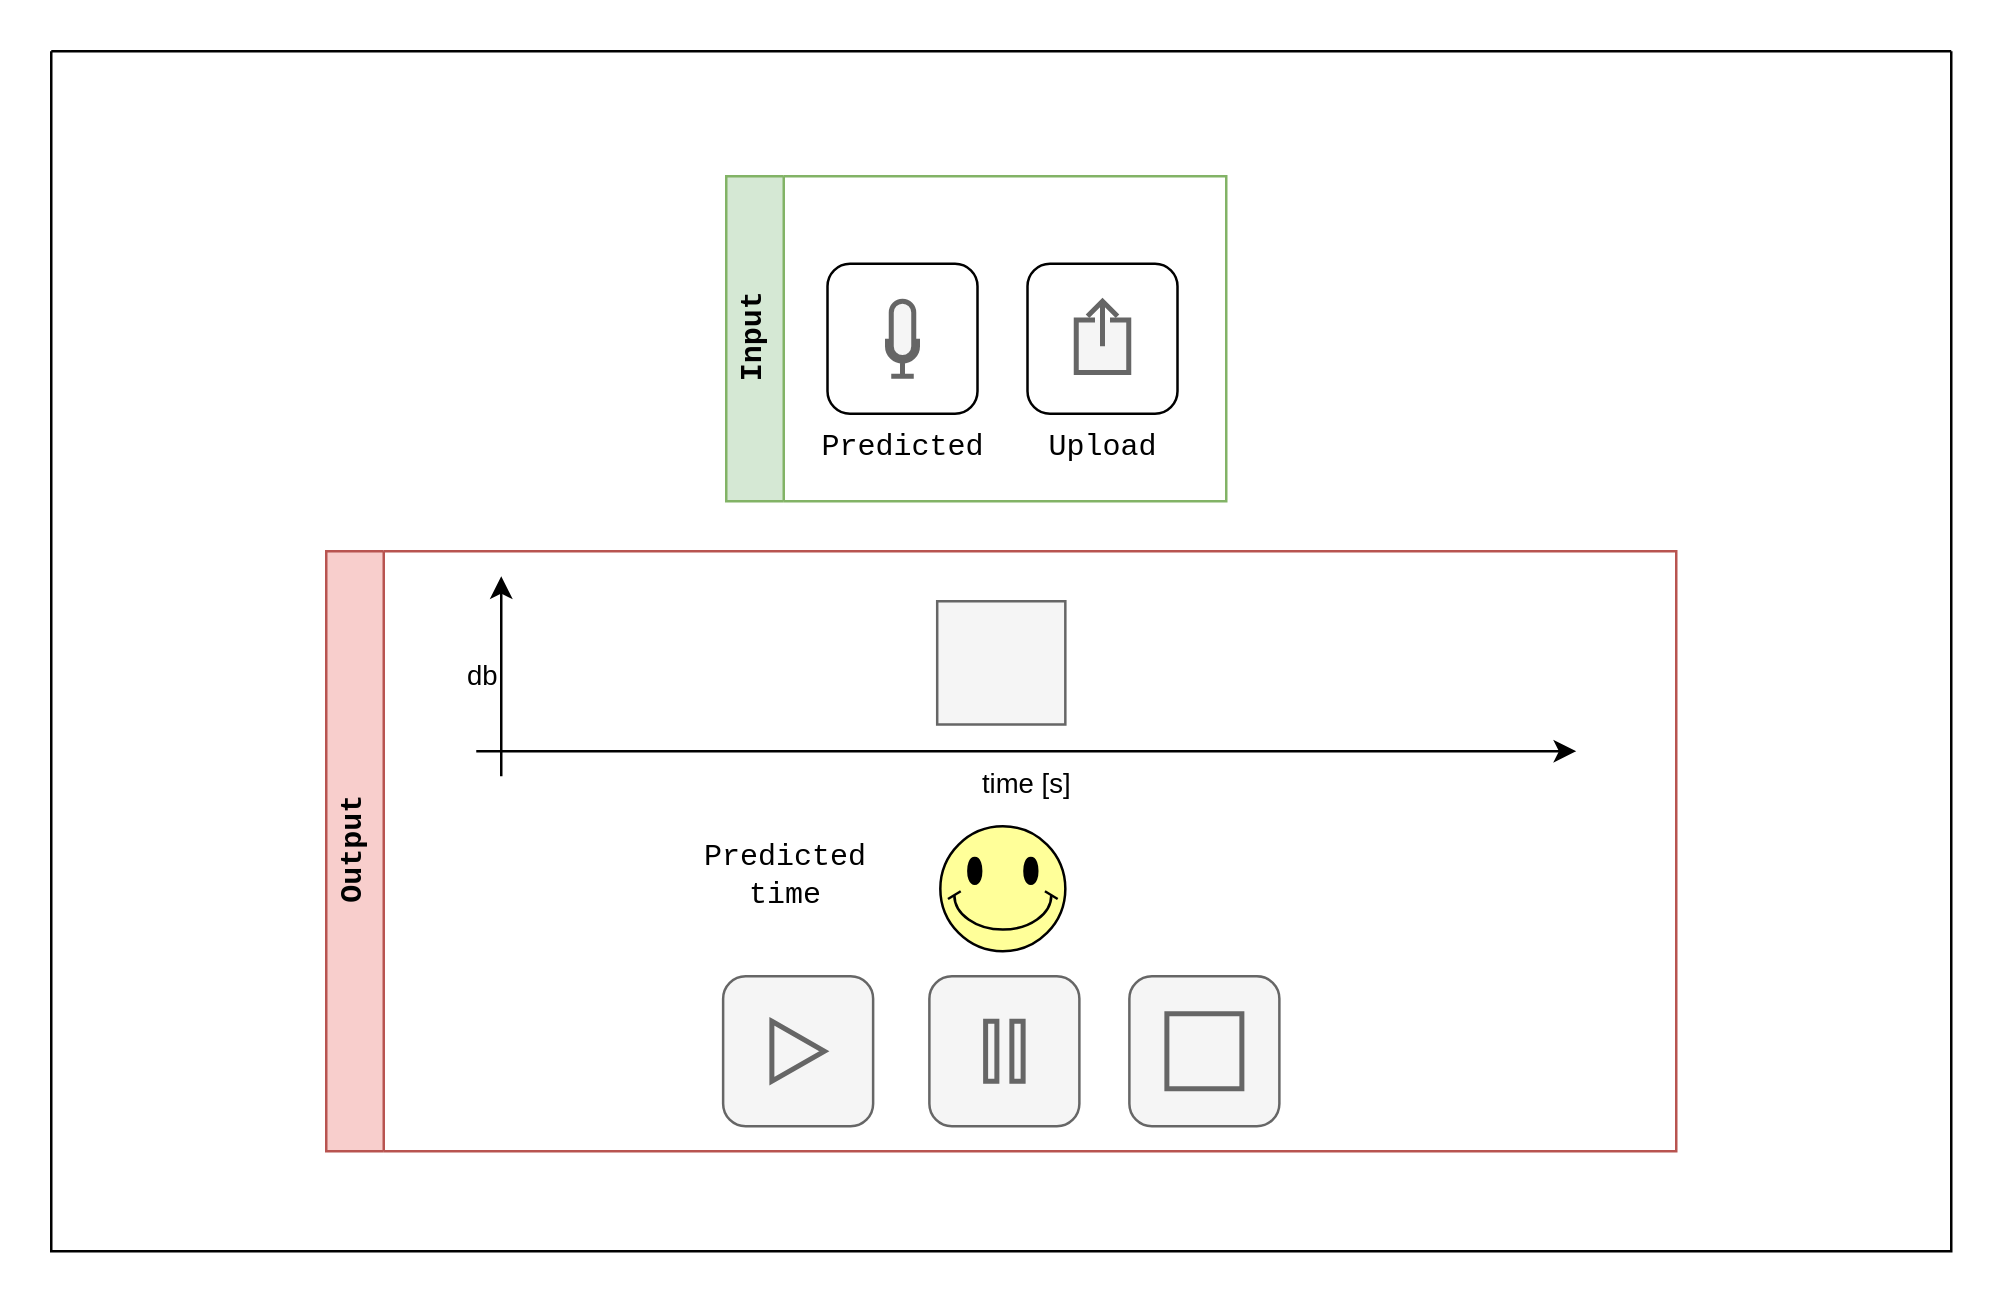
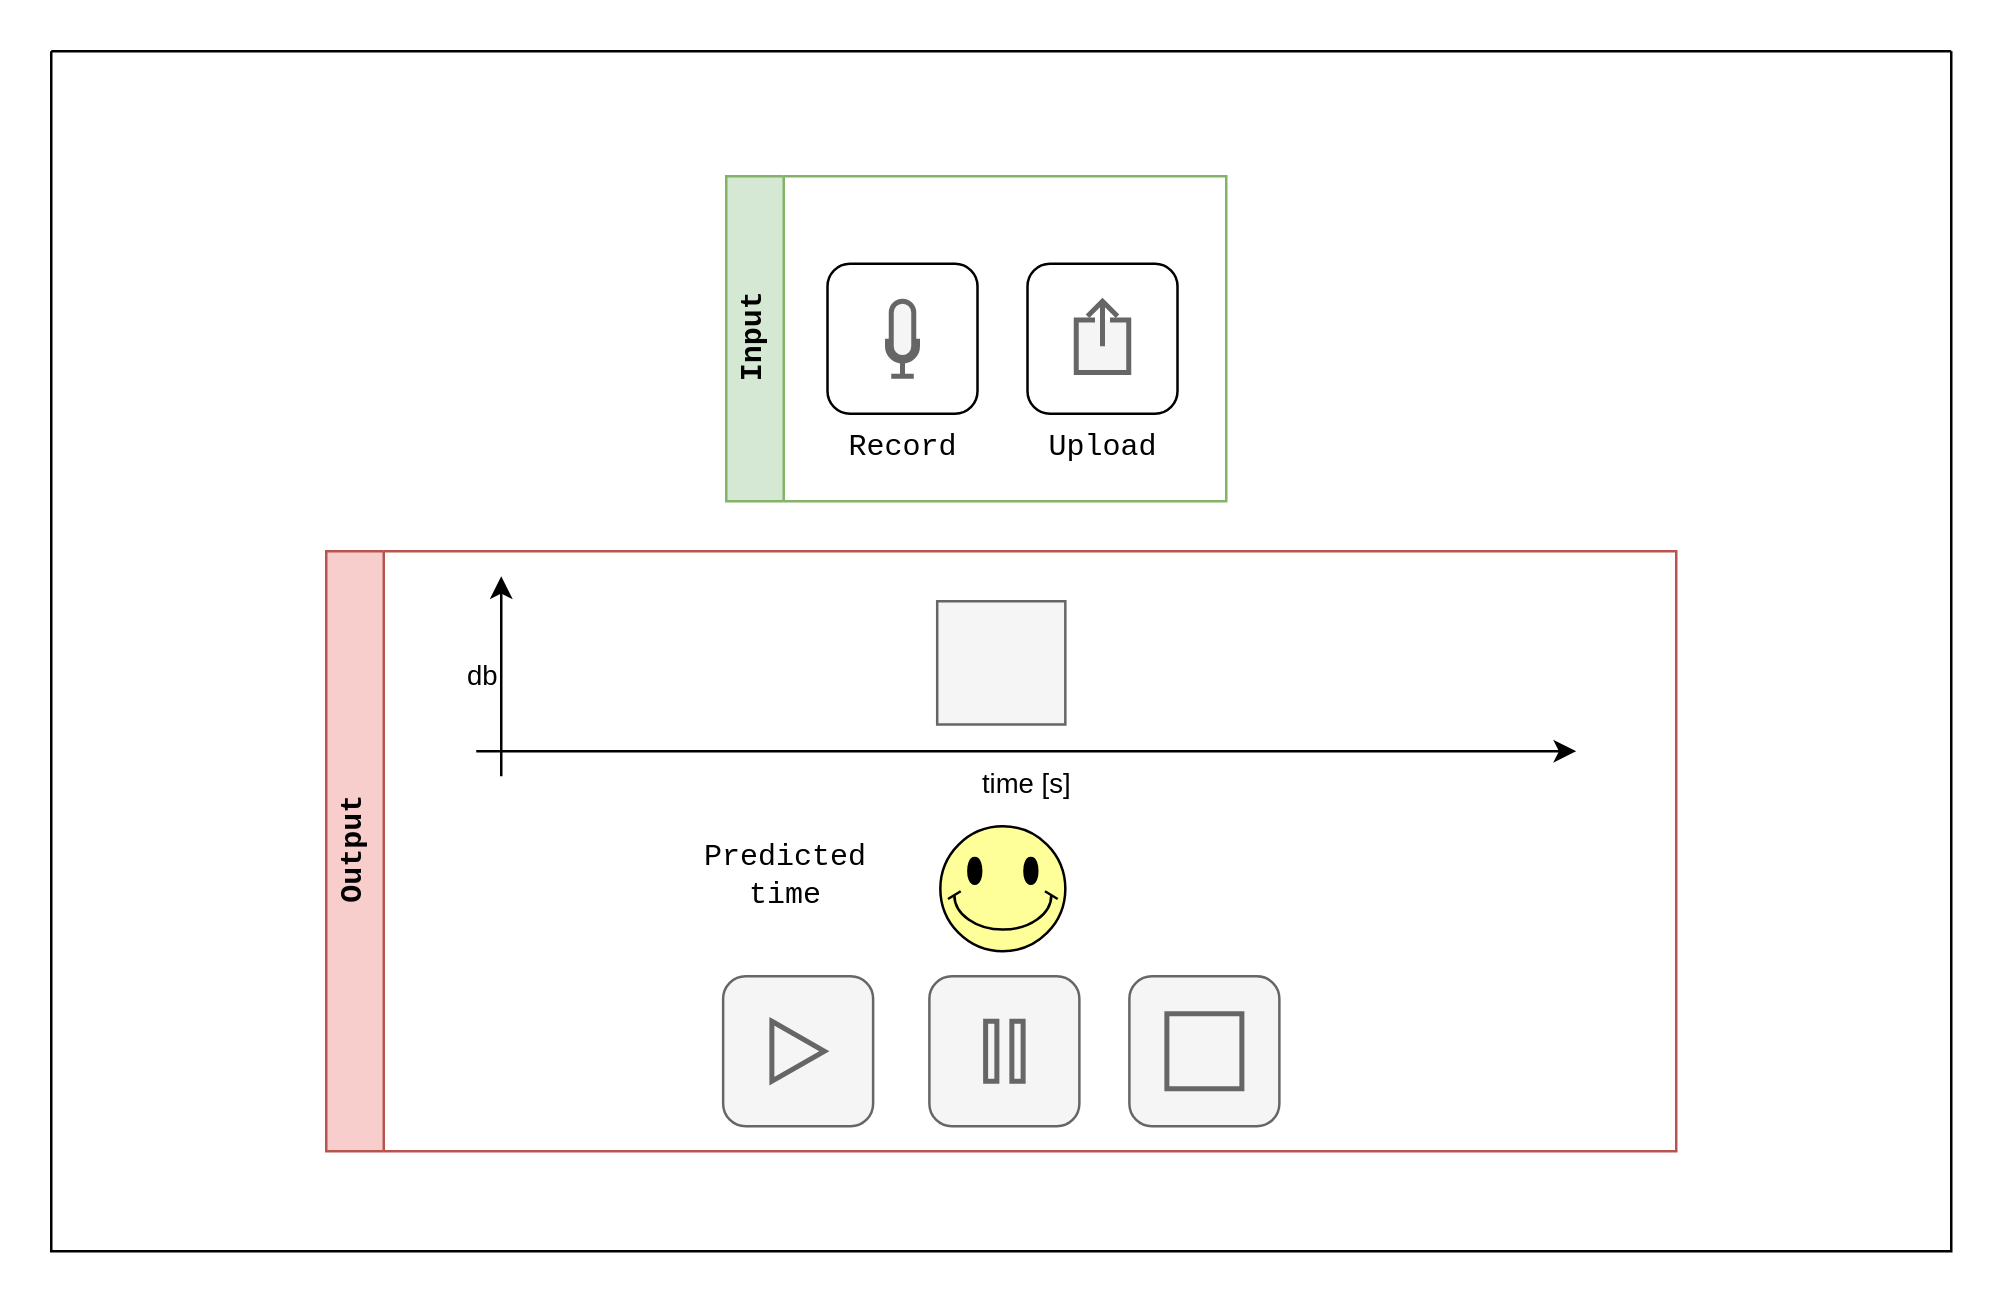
node "Predicted": label "Predicted" -> "Record"
